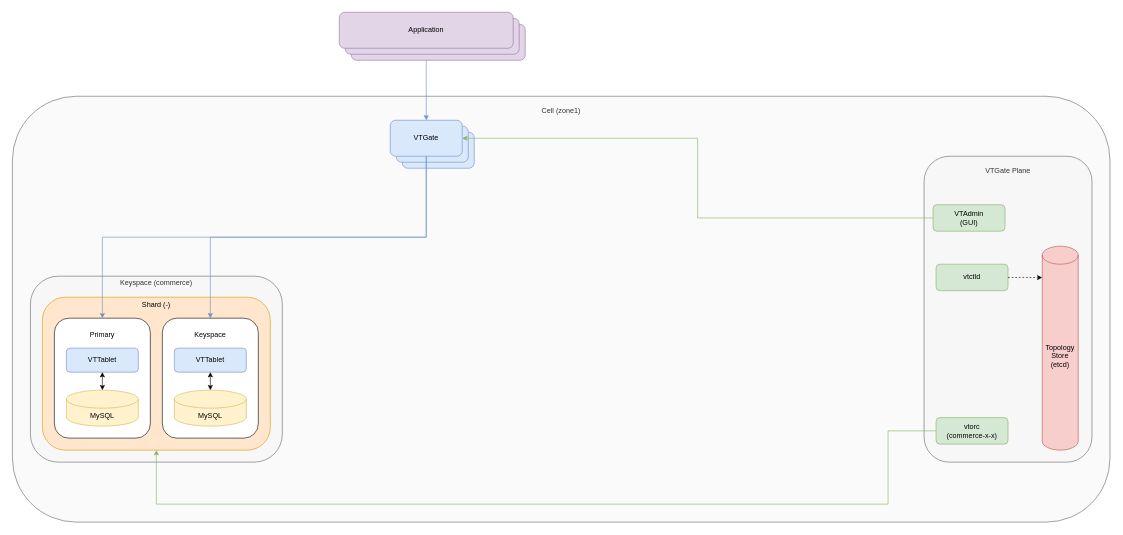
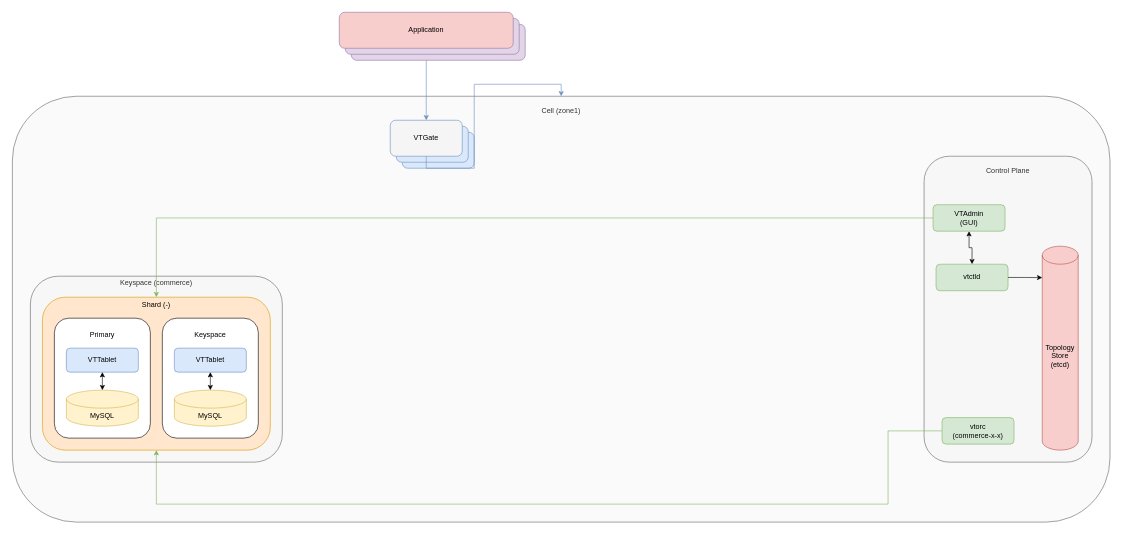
node "Application": fillcolor #e1d5e7 -> #f8cecc
node "VTGate": fillcolor #dae8fc -> #f5f5f5
edge "VTAdmin (GUI)" -> "VTGate": removed
edge "VTAdmin (GUI)" -- "vtctld": added
edge "VTAdmin (GUI)" -> "Shard (-)": added
edge "vtctld" -> "Topology Store (etcd)": style dashed -> solid
edge "VTGate" -> "Primary": removed
node "VTGate Plane": label "VTGate Plane" -> "Control Plane"
edge "VTGate" -> "Keyspace": now "VTGate" -> "Cell (zone1)"
node "vtorc (commerce-x-x)": moved (972, 431) -> (978, 431)
